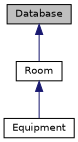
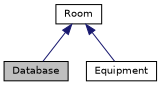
edge "Room" -> "Database": reversed
